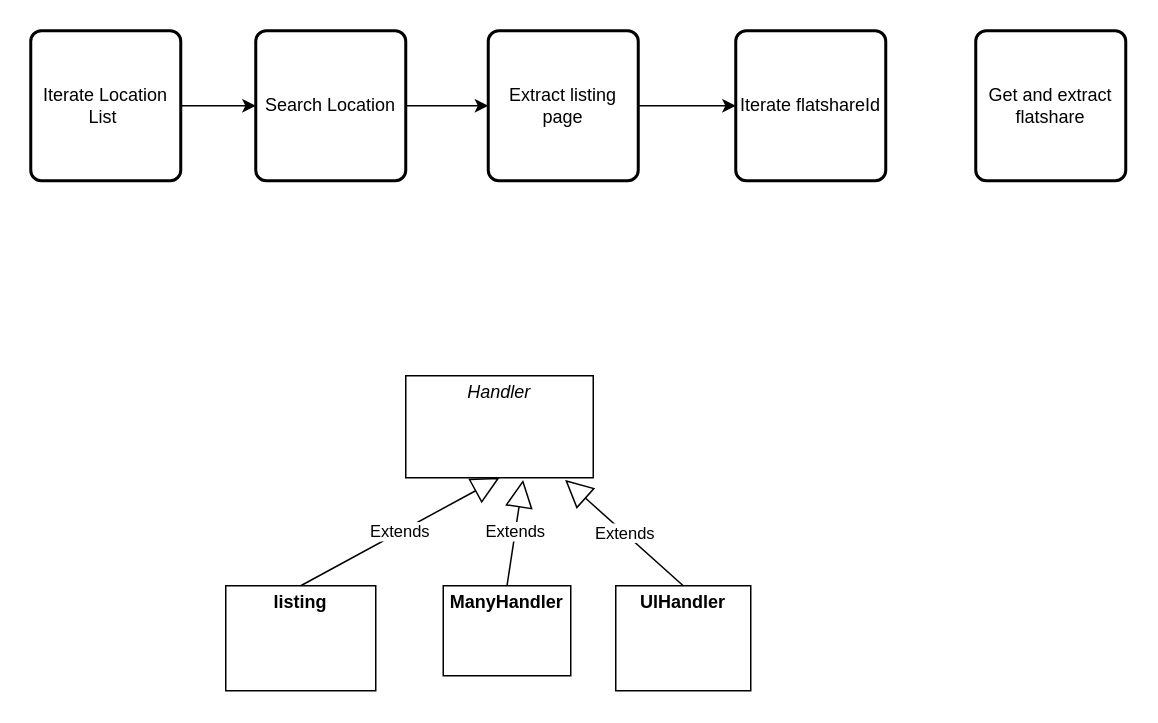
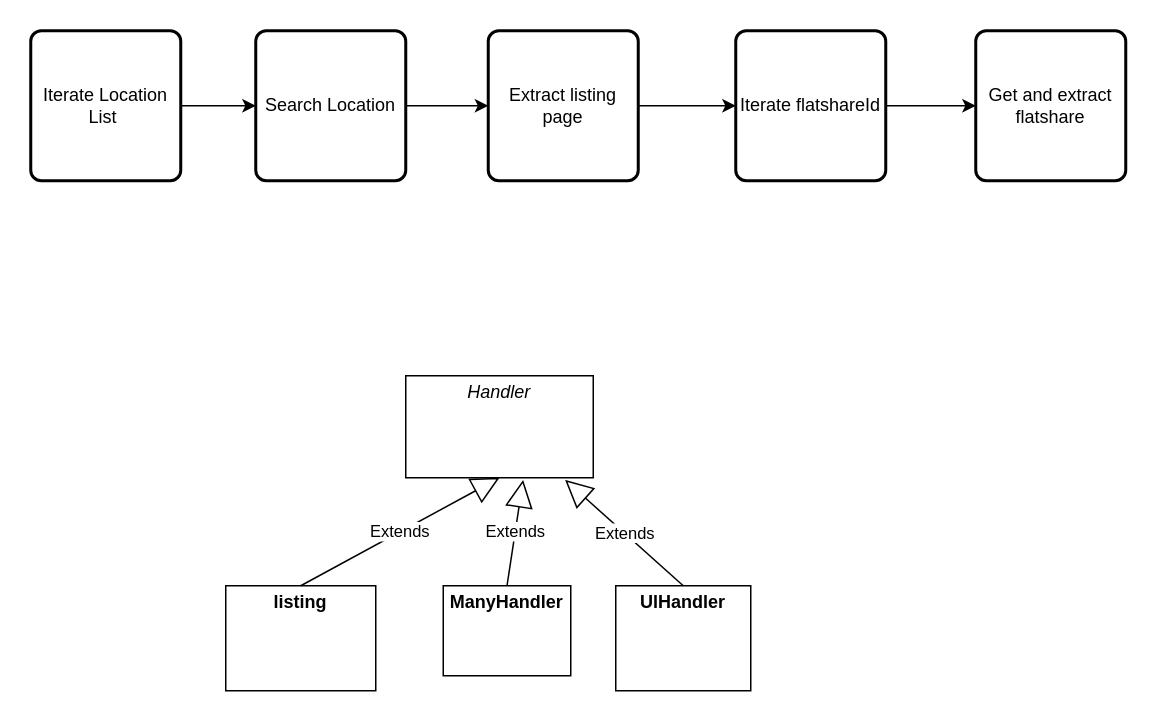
edge "Iterate flatshareId" -> "Get and extract flatshare": added
